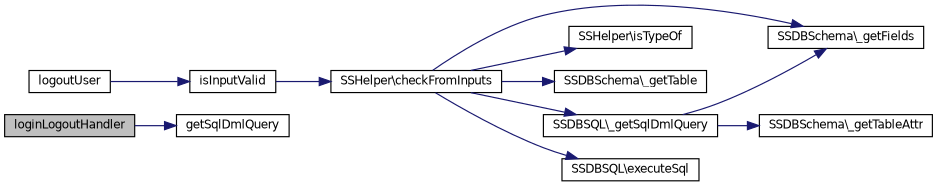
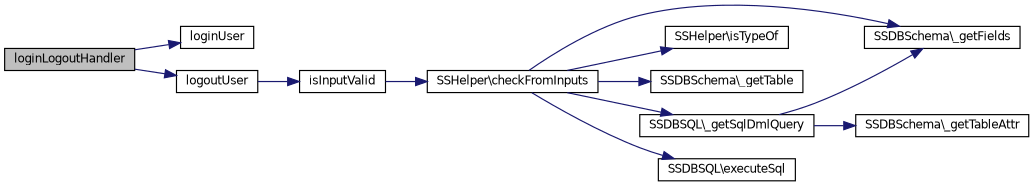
edge "loginLogoutHandler" -> "logoutUser": added
node "getSqlDmlQuery": label "getSqlDmlQuery" -> "loginUser"
